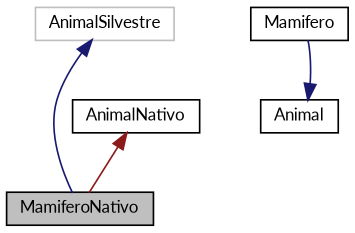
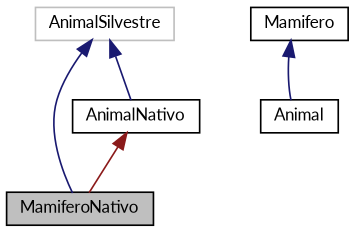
edge "Mamifero" -> "Animal": reversed
edge "AnimalNativo" -> "AnimalSilvestre": added
